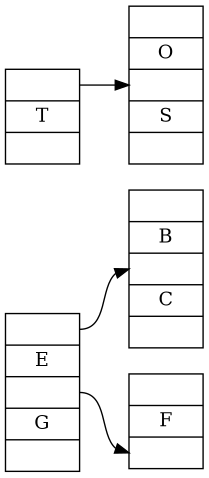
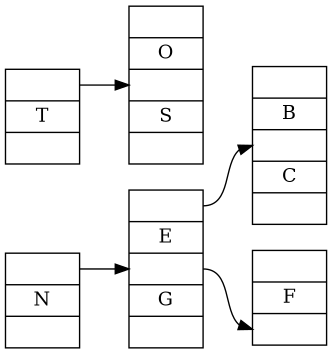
node "N": added
